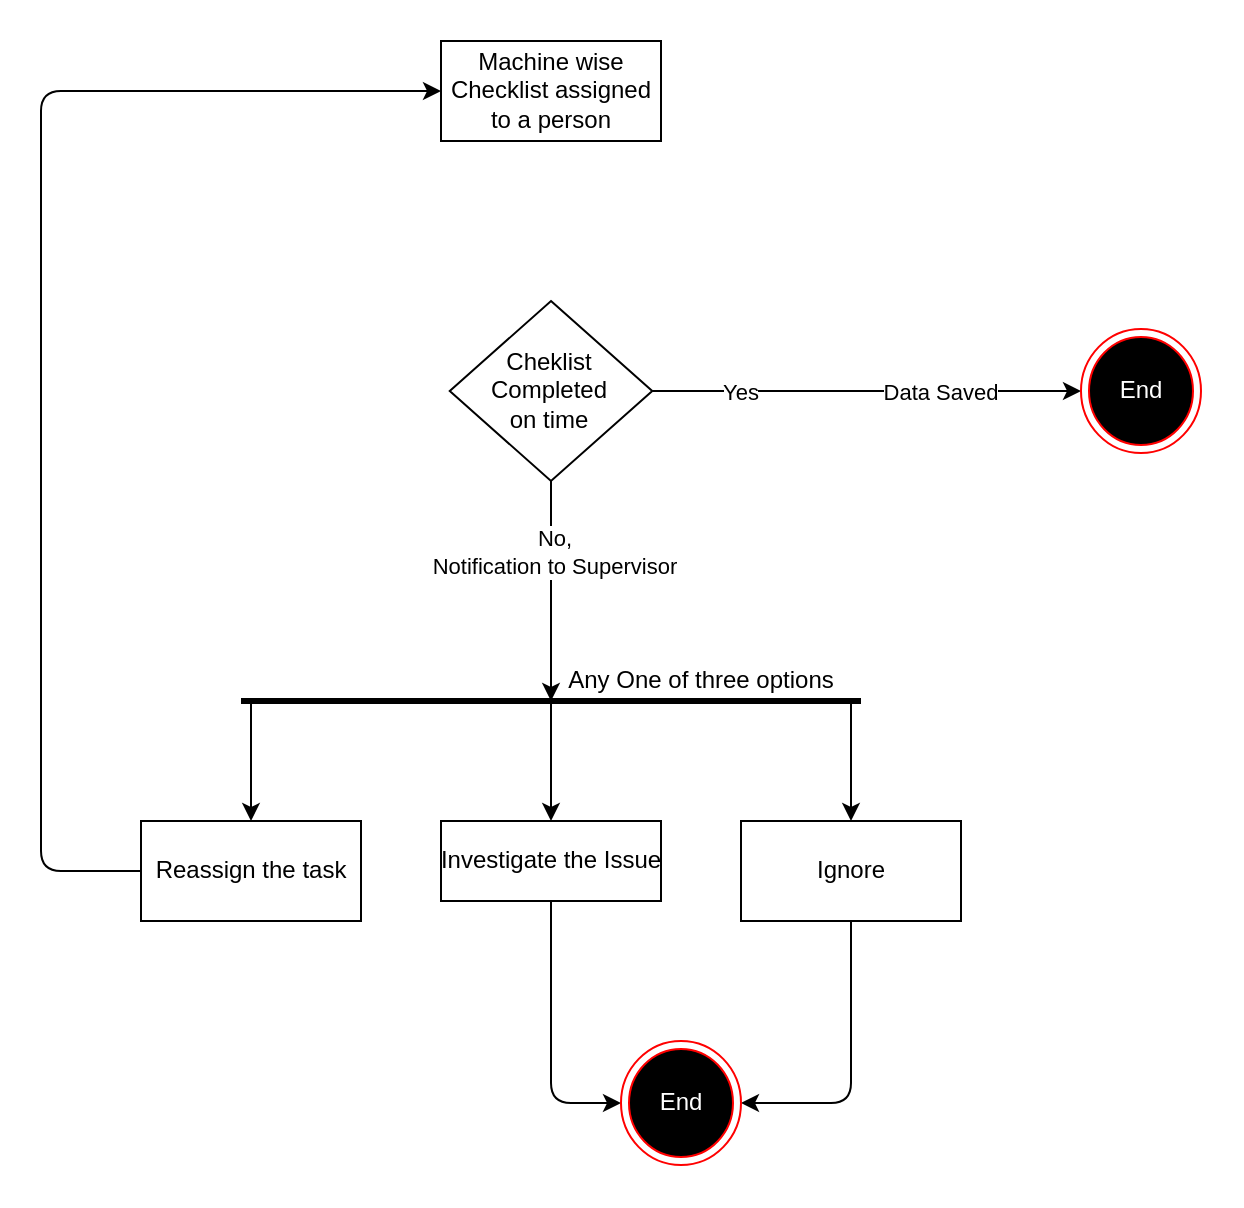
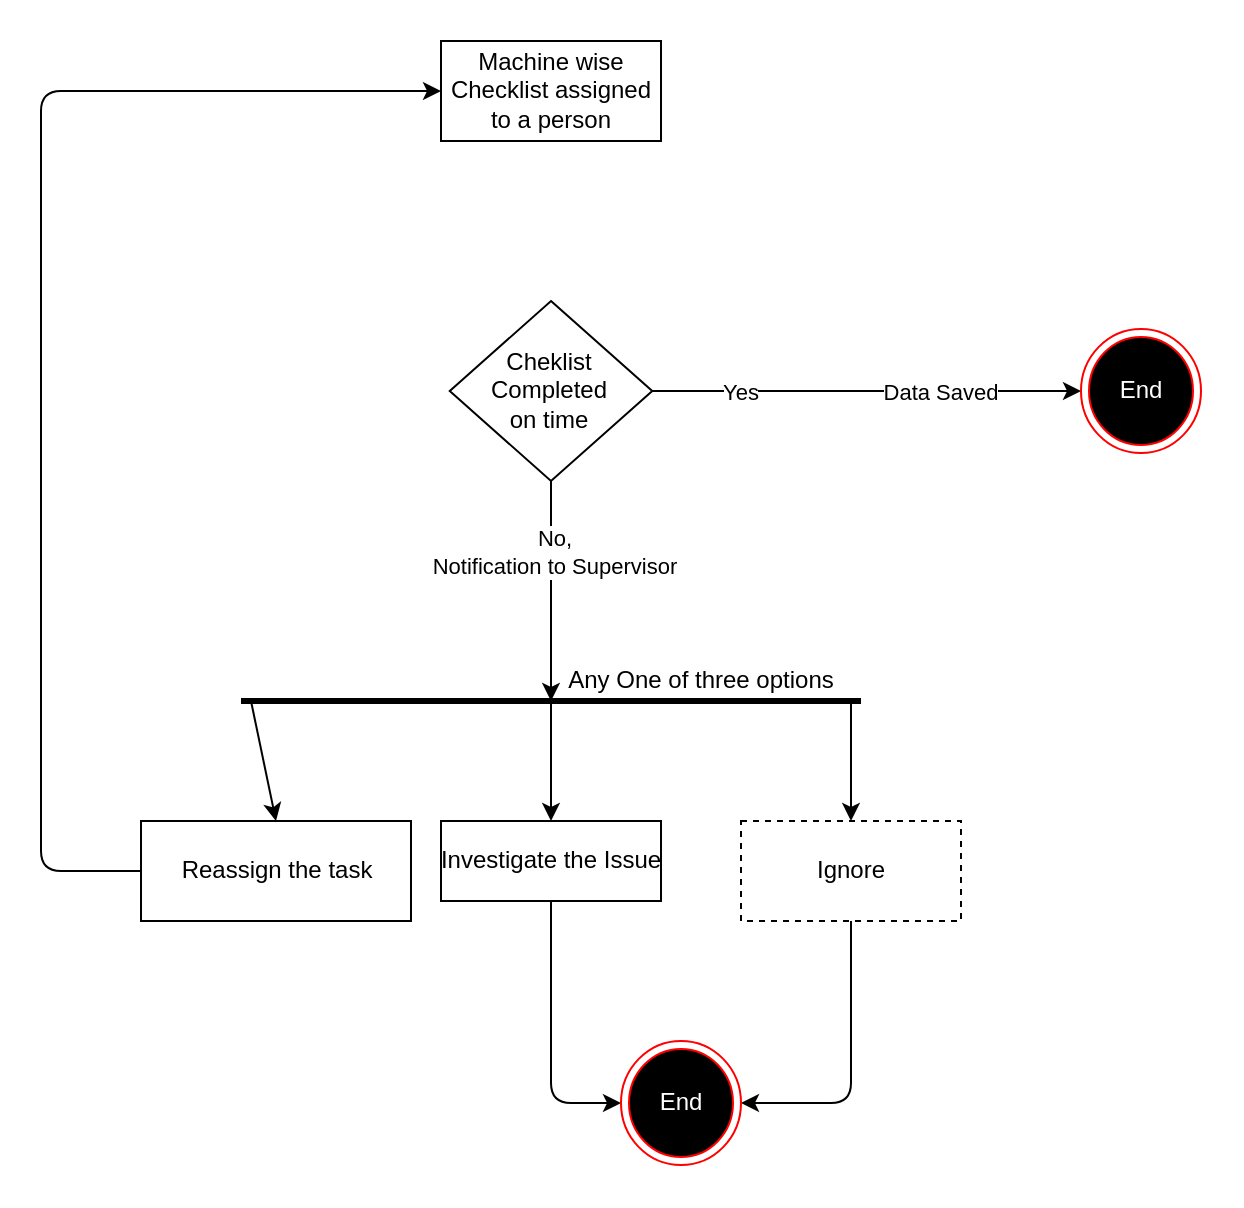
node "Reassign the task": size 220x100 -> 270x100
node "Ignore": style solid -> dashed
